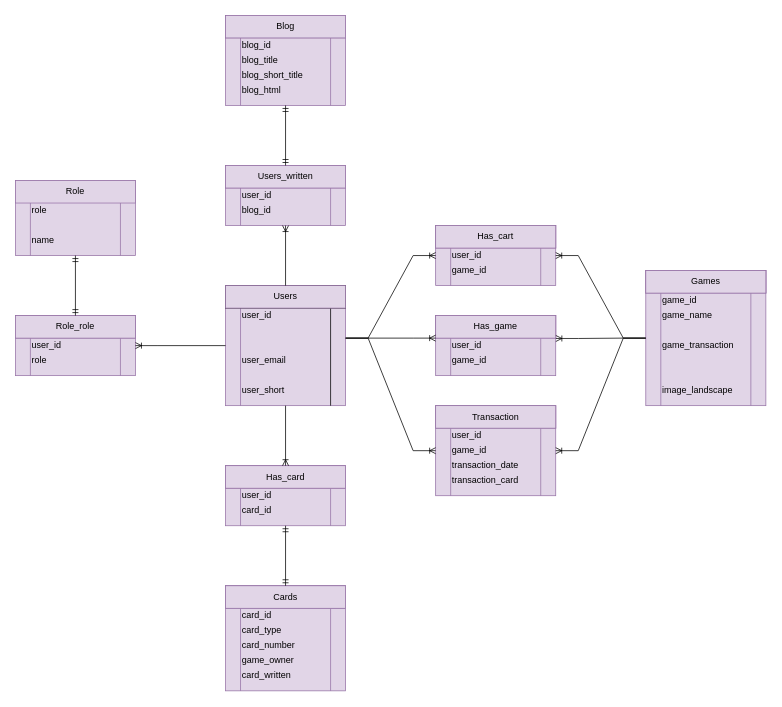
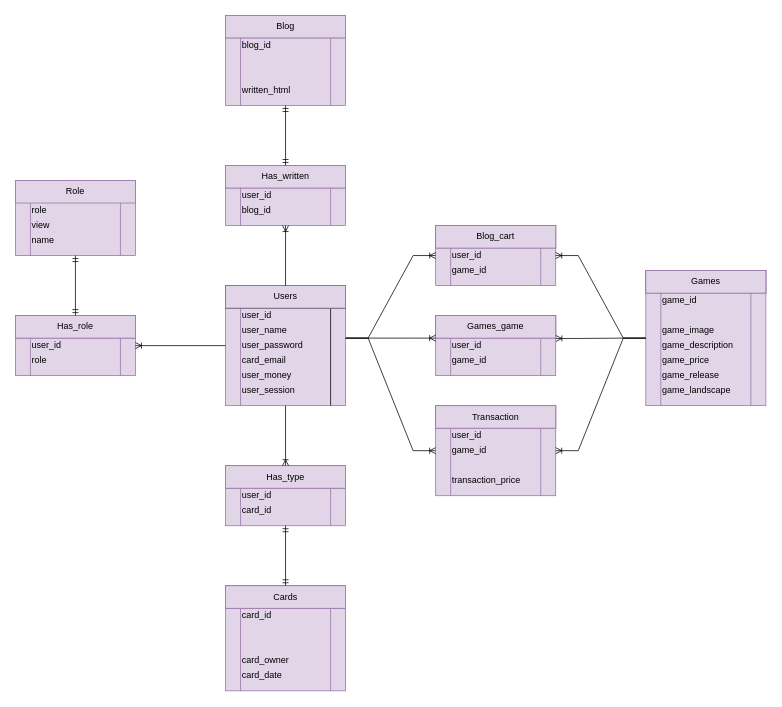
node "blog_title": removed
node "blog_short_title": removed
node "blog_html": label "blog_html" -> "written_html"
node "Users_written": label "Users_written" -> "Has_written"
node "view": added
node "Has_cart": label "Has_cart" -> "Blog_cart"
node "game_name": removed
node "Role_role": label "Role_role" -> "Has_role"
node "Has_game": label "Has_game" -> "Games_game"
node "user_name": added
node "game_image": added
node "user_password": added
node "game_transaction": label "game_transaction" -> "game_description"
node "user_email": label "user_email" -> "card_email"
node "game_price": added
node "user_money": added
node "game_release": added
node "user_short": label "user_short" -> "user_session"
node "image_landscape": label "image_landscape" -> "game_landscape"
node "transaction_date": removed
node "Has_card": label "Has_card" -> "Has_type"
node "transaction_card": label "transaction_card" -> "transaction_price"
node "card_type": removed
node "card_number": removed
node "game_owner": label "game_owner" -> "card_owner"
node "card_written": label "card_written" -> "card_date"
